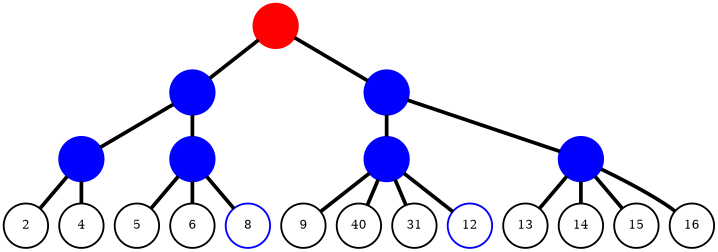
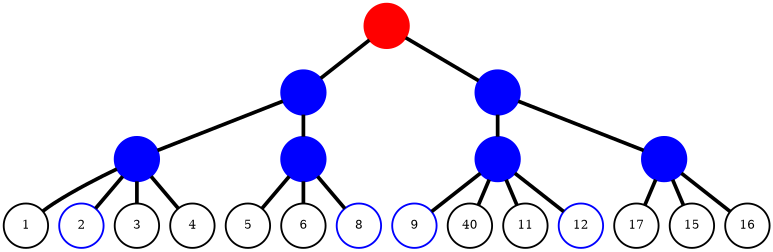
node "1": added
node "2": color black -> blue
node "3": added
node "9": color black -> blue
node "31": label "31" -> "11"
node "13": removed
node "14": label "14" -> "17"
